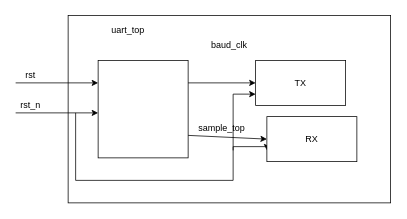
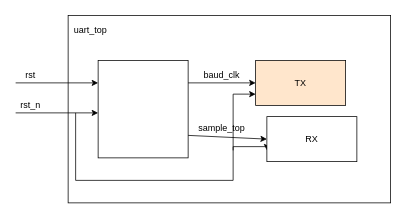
node "uart_top": moved (128, 30) -> (90, 30)
node "baud_clk": moved (229, 45) -> (222, 75)
node "TX": fillcolor #ffffff -> #ffe6cc
